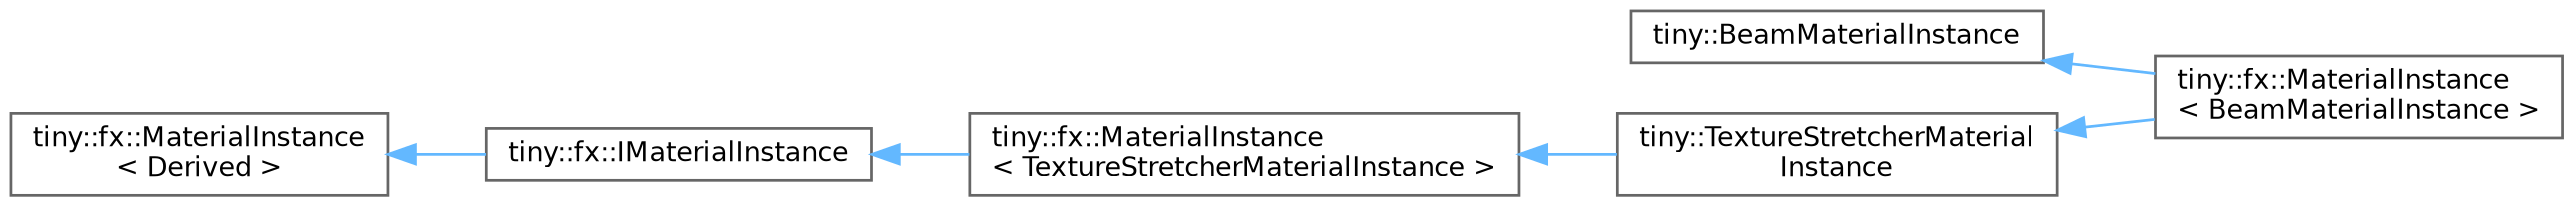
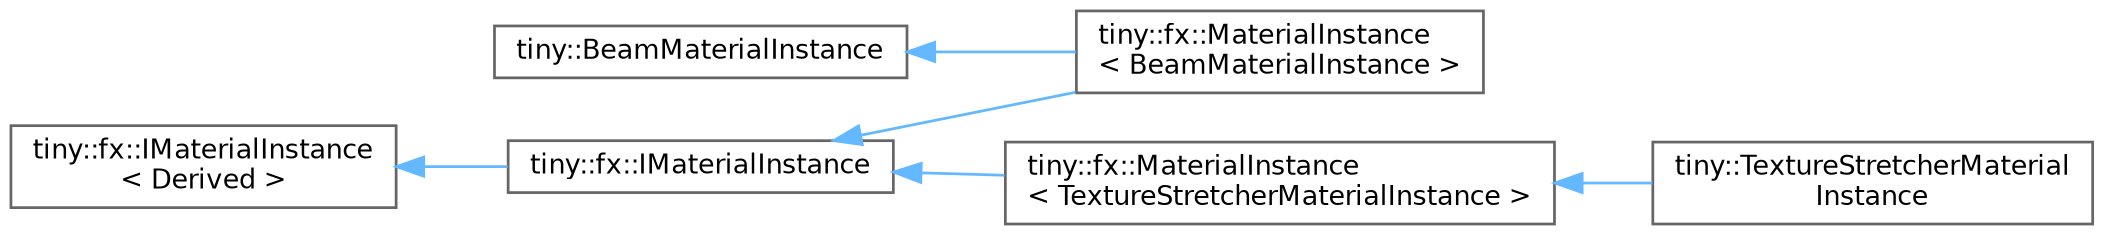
edge "tiny::fx::MaterialInstance < BeamMaterialInstance >" -> "tiny::TextureStretcherMaterial Instance": now "tiny::fx::MaterialInstance < BeamMaterialInstance >" -> "tiny::fx::IMaterialInstance"
node "tiny::fx::MaterialInstance < Derived >": label "tiny::fx::MaterialInstance < Derived >" -> "tiny::fx::IMaterialInstance < Derived >"
